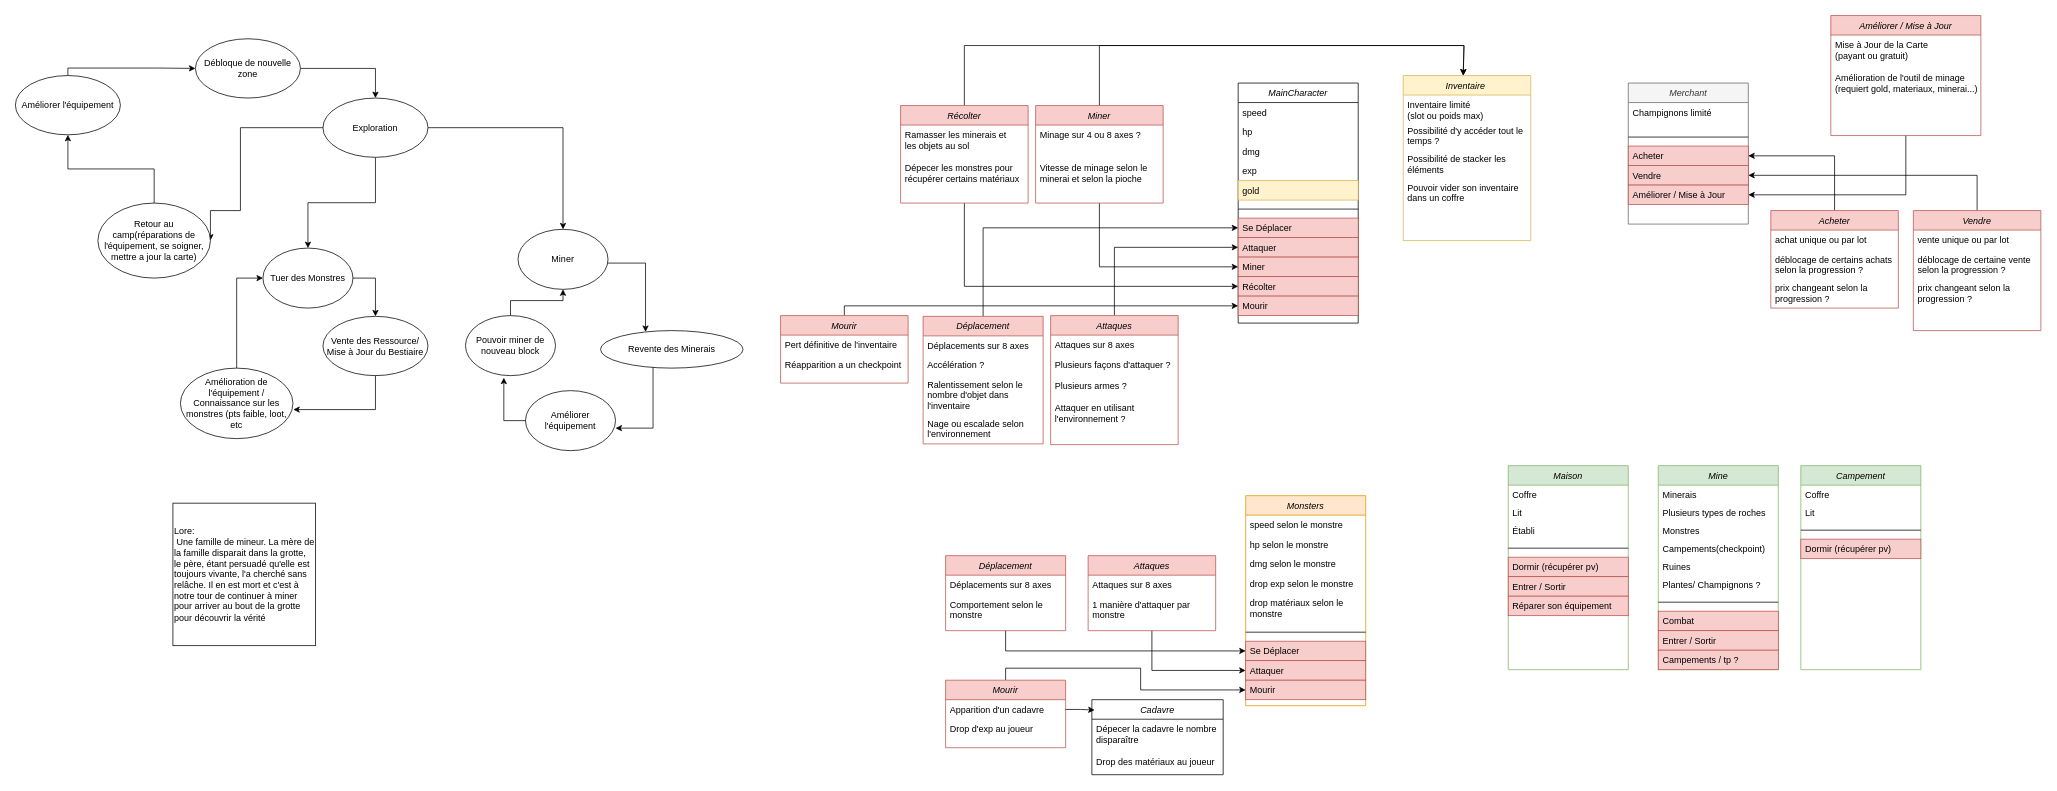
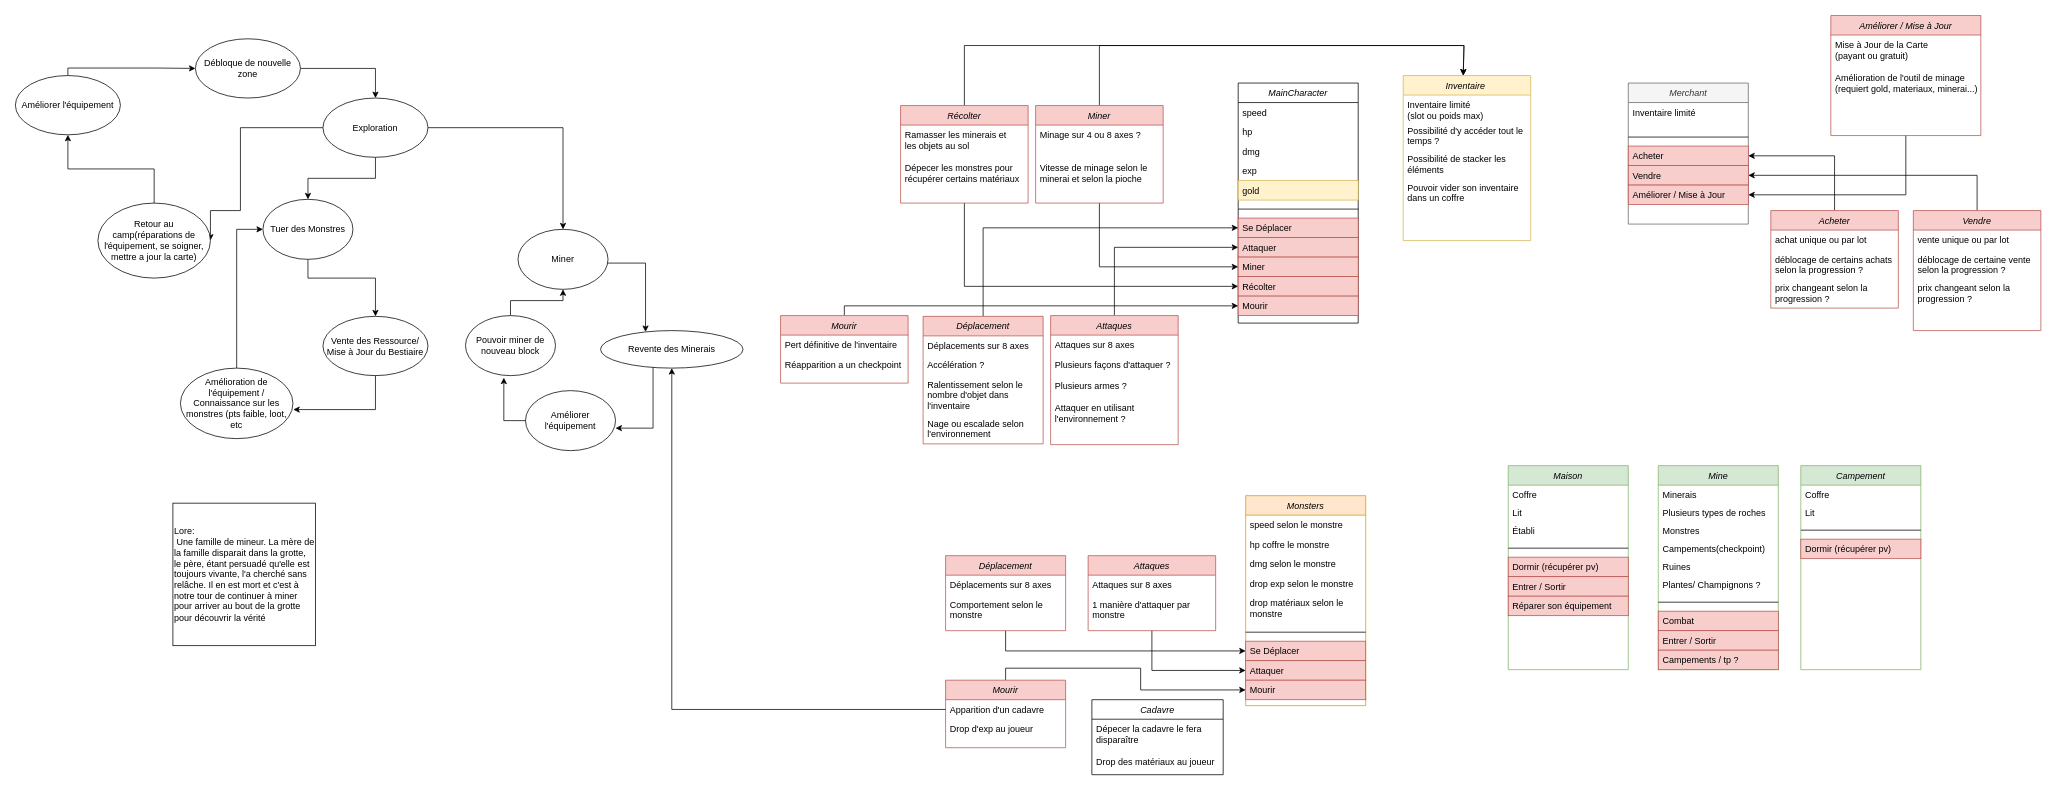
node "Champignons limité": label "Champignons limité" -> "Inventaire limité"
node "Tuer des Monstres": moved (308, 278) -> (308, 229)
node "hp selon le monstre": label "hp selon le monstre" -> "hp coffre le monstre"
edge "Apparition d'un cadavre" -> "Cadavre": now "Apparition d'un cadavre" -> "Revente des Minerais"
node "Dépecer la cadavre le nombre disparaître": label "Dépecer la cadavre le nombre disparaître" -> "Dépecer la cadavre le fera disparaître"
